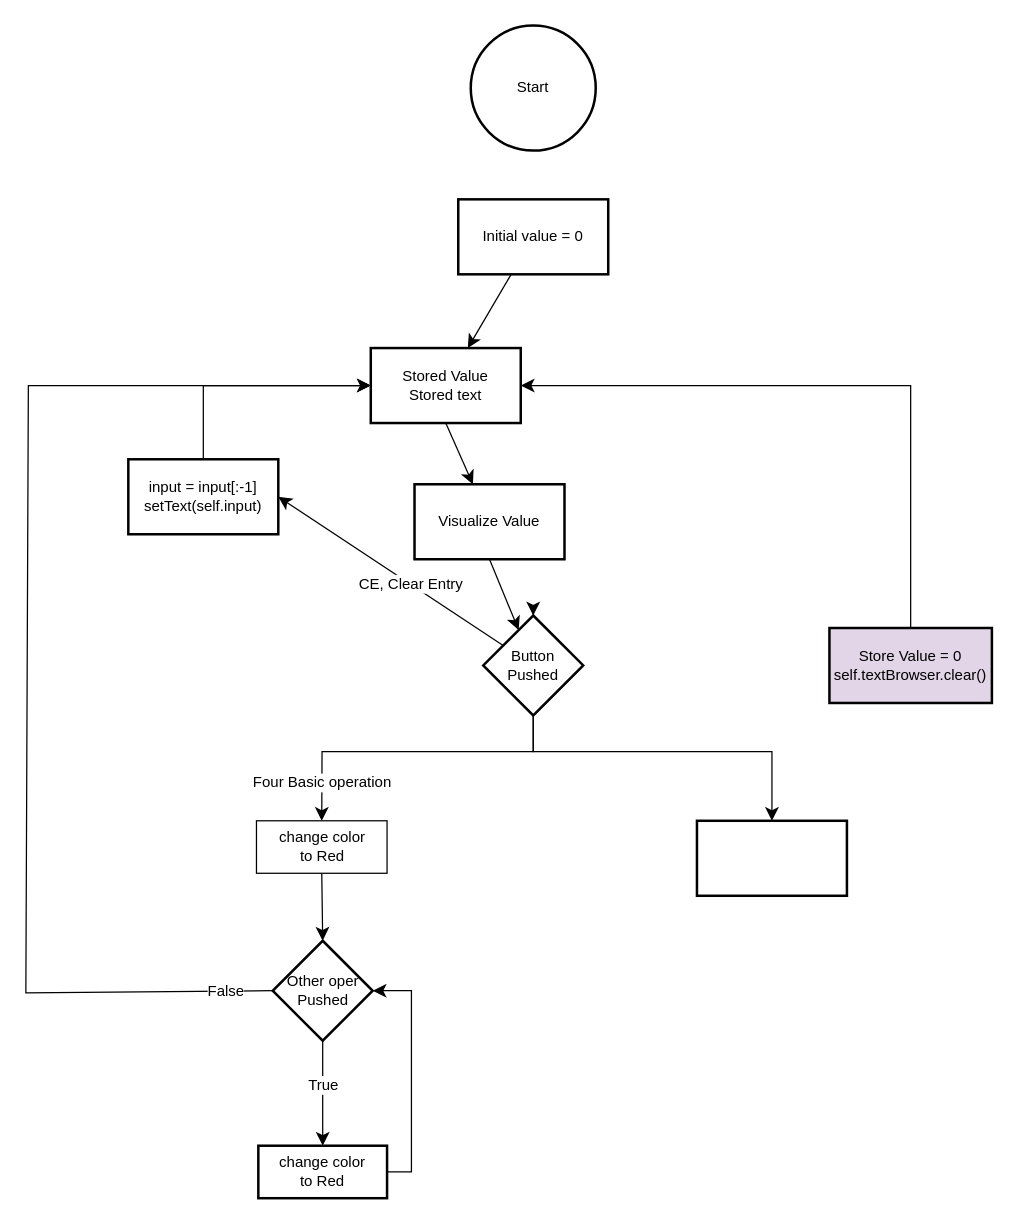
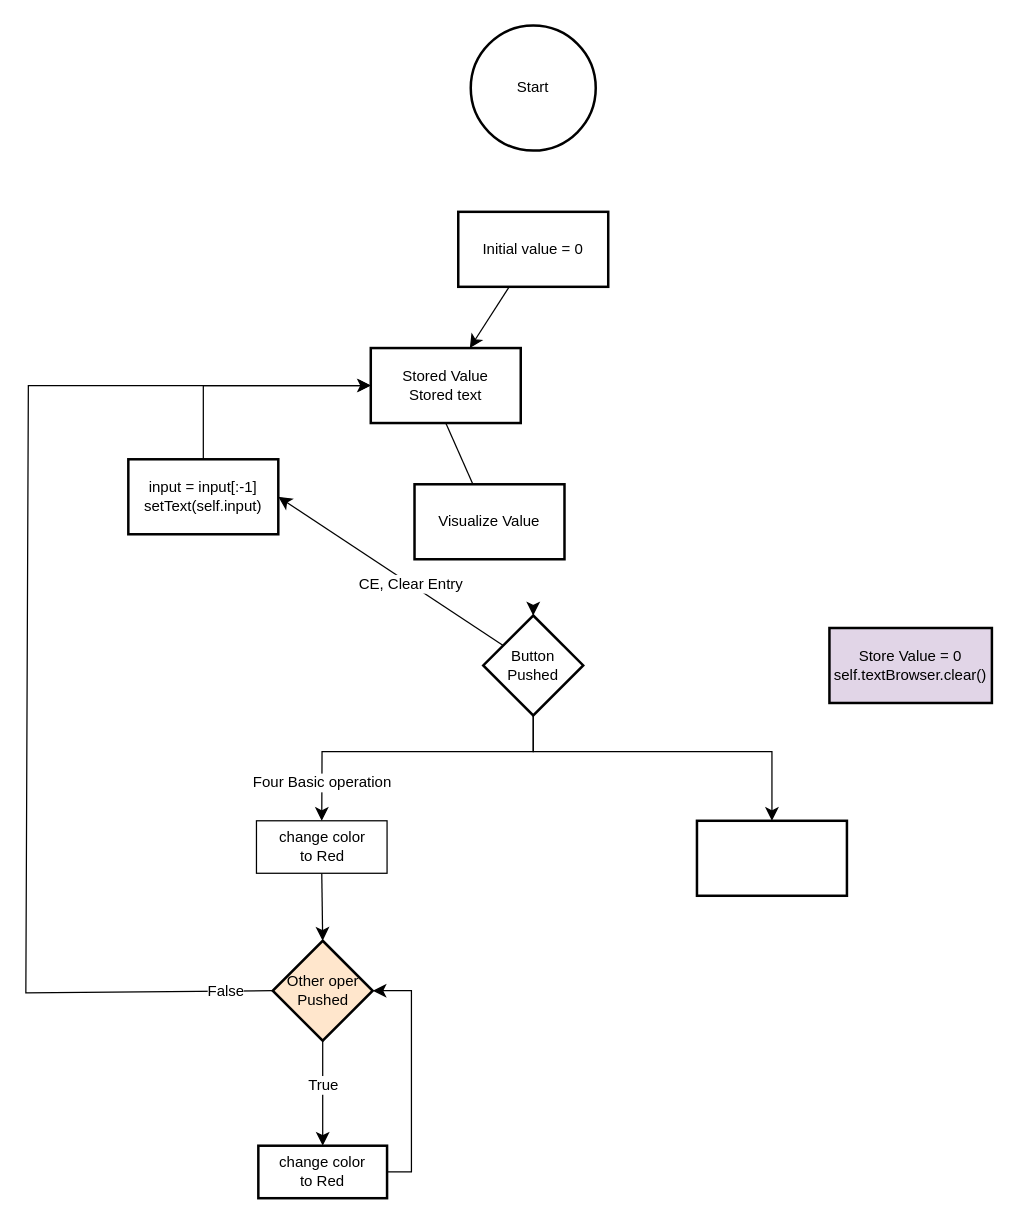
node "Initial value = 0": moved (533, 237) -> (533, 249)
edge "Other oper Pushed" -> "Stored Value Stored text": arrowhead classic -> open
edge "Store Value = 0 self.textBrowser.clear()" -> "Stored Value Stored text": removed
edge "Stored Value Stored text" -> "Visualize Value": arrowhead classic -> none
edge "Visualize Value" -> "Button Pushed": removed
node "Other oper Pushed": fillcolor #ffffff -> #ffe6cc
